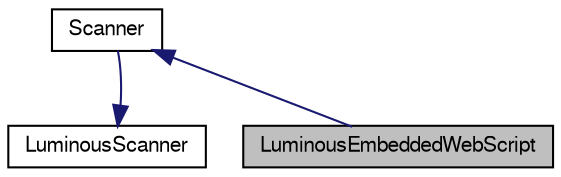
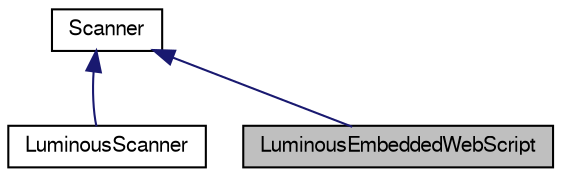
edge "Scanner" -> "LuminousScanner": reversed
